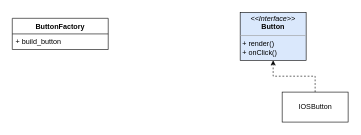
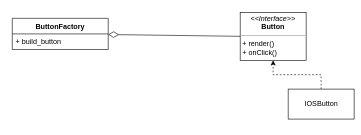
edge "<<Interface>> Button + render()+ onClick()" -> "+ build_button": added
node "<<Interface>> Button + render()+ onClick()": fillcolor #dae8fc -> #ffffff
node "IOSButton": moved (315, 107) -> (321, 104)
